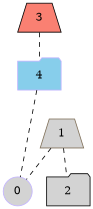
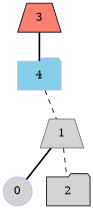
edge "3" -- "4": style dashed -> bold
edge "4" -- "0": now "4" -- "1"
edge "1" -- "0": style dashed -> bold
